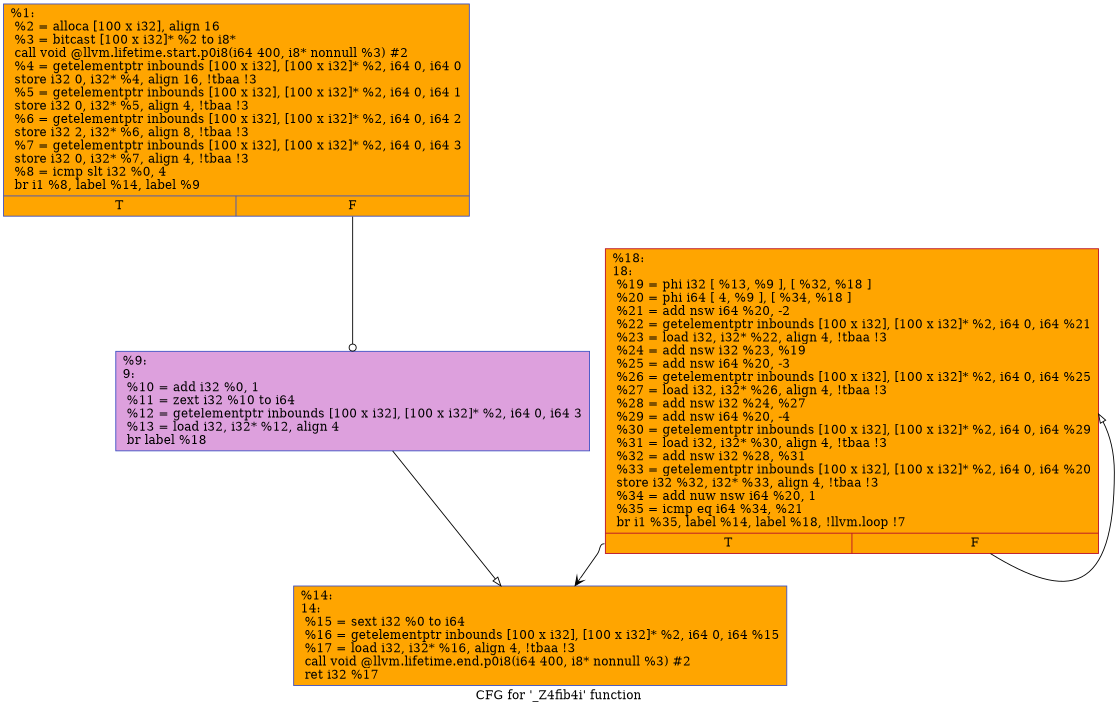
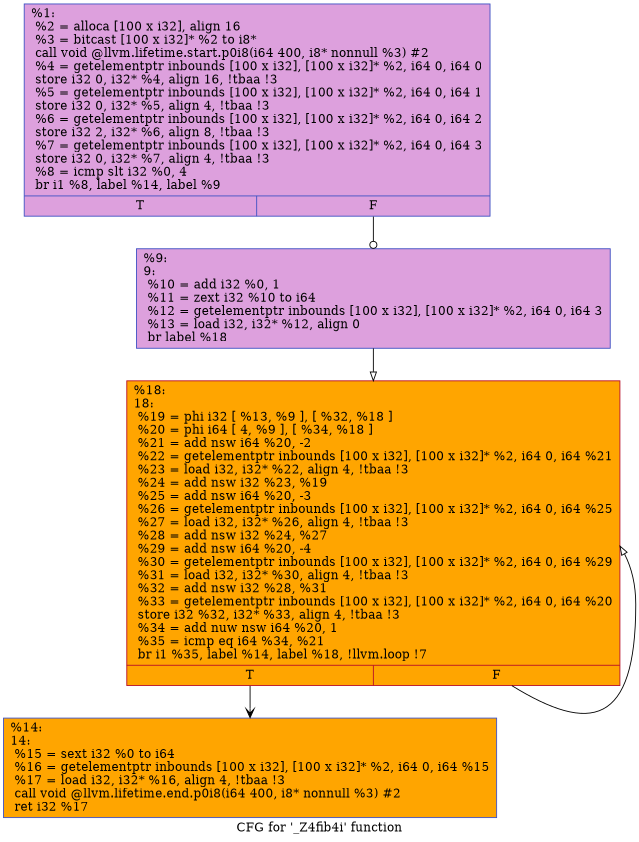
node "%1:": fillcolor orange -> plum
node "%9:": text "%13 = load i32, i32* %12, align 4" -> "%13 = load i32, i32* %12, align 0"
edge "%9:" -> "%14:": now "%9:" -> "%18:"
